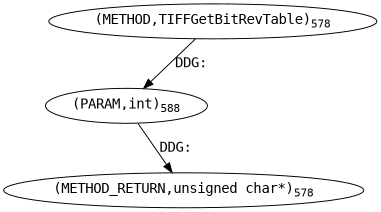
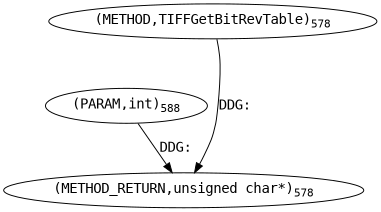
edge "(METHOD,TIFFGetBitRevTable)" -> "(PARAM,int)": now "(METHOD,TIFFGetBitRevTable)" -> "(METHOD_RETURN,unsigned char*)"
